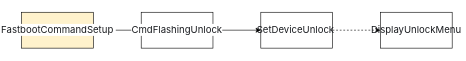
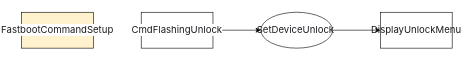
edge "FastbootCommandSetup" -> "CmdFlashingUnlock": removed
node "SetDeviceUnlock": shape rectangle -> ellipse
edge "SetDeviceUnlock" -> "DisplayUnlockMenu": style dashed -> solid
